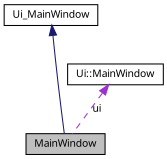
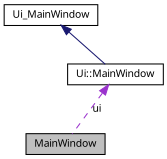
edge "MainWindow" -> "Ui_MainWindow": now "Ui::MainWindow" -> "Ui_MainWindow"
